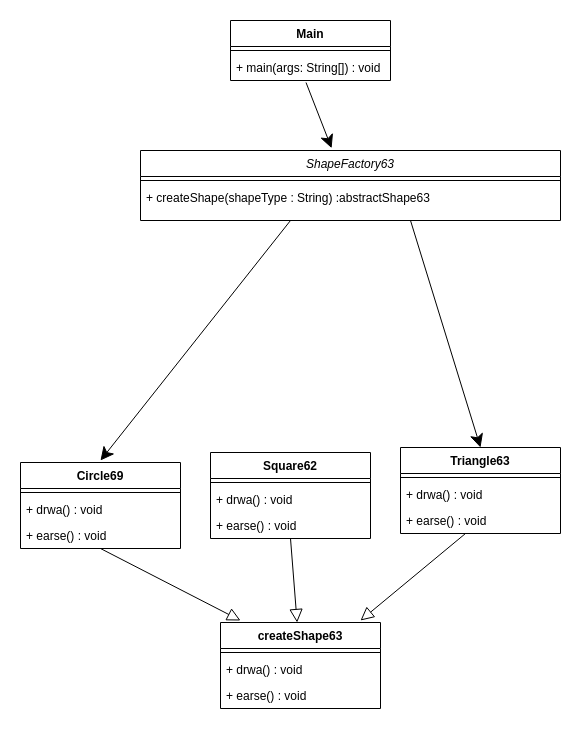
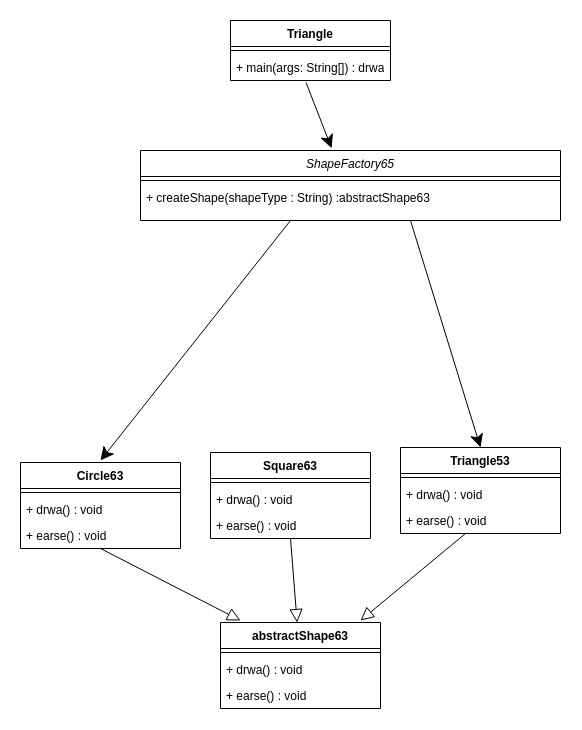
node "Main": label "Main" -> "Triangle"
node "+ main(args: String[]) : void": label "+ main(args: String[]) : void" -> "+ main(args: String[]) : drwa"
node "ShapeFactory63": label "ShapeFactory63" -> "ShapeFactory65"
node "Triangle63": label "Triangle63" -> "Triangle53"
node "Square62": label "Square62" -> "Square63"
node "Circle69": label "Circle69" -> "Circle63"
node "createShape63": label "createShape63" -> "abstractShape63"
